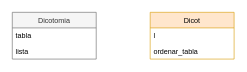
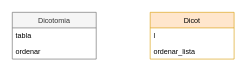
node "lista": label "lista" -> "ordenar"
node "ordenar_tabla": label "ordenar_tabla" -> "ordenar_lista"
